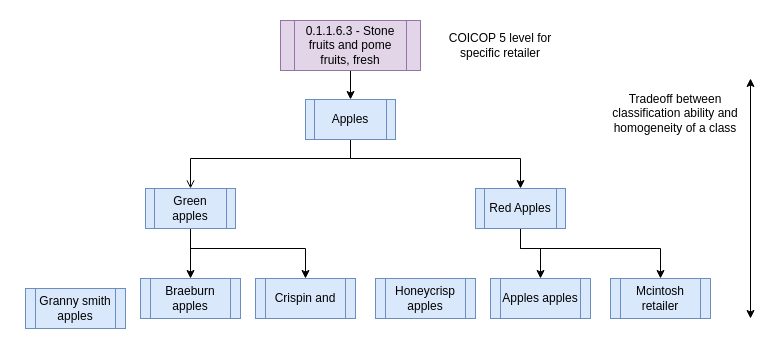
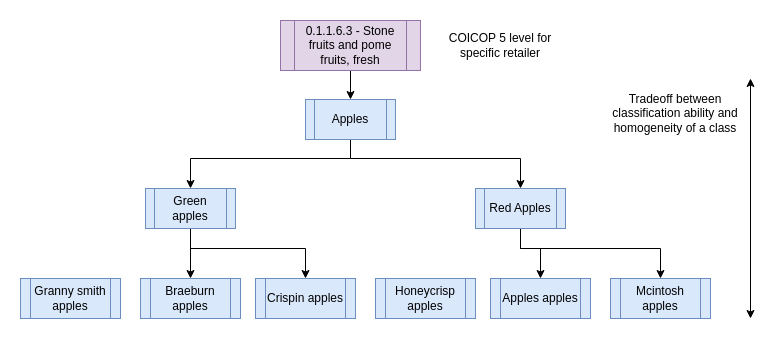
edge "Apples" -> "Green apples": arrowhead open -> classic
node "Crispin and": label "Crispin and" -> "Crispin apples"
node "Mcintosh retailer": label "Mcintosh retailer" -> "Mcintosh apples"
node "Granny smith apples": moved (76, 309) -> (71, 299)
